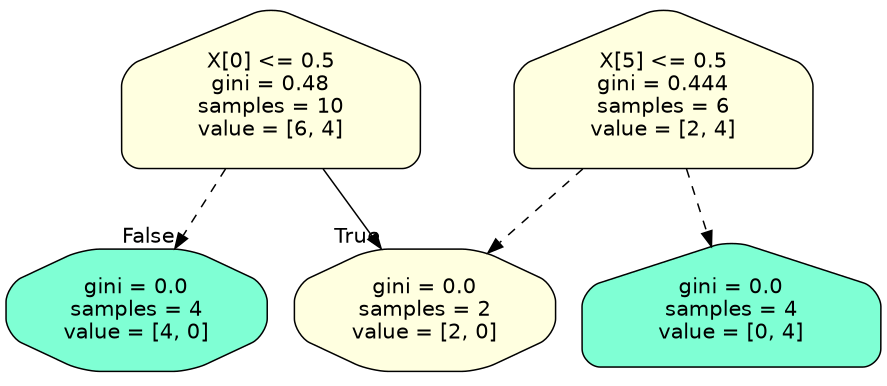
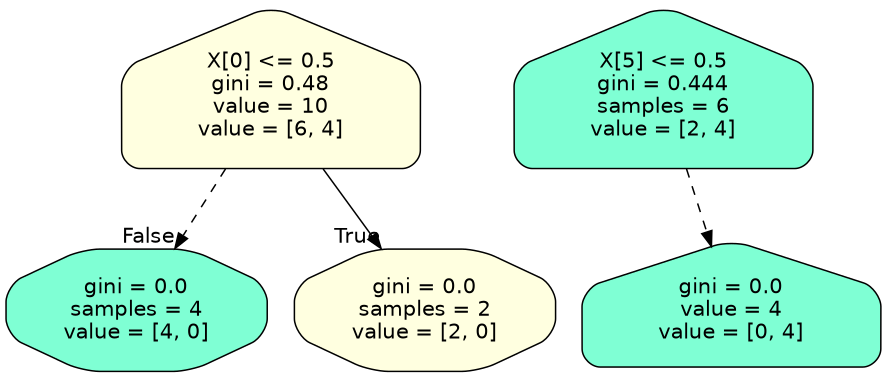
node "X[0] <= 0.5 gini = 0.48 samples = 10 value = [6, 4]": label "X[0] <= 0.5 gini = 0.48 samples = 10 value = [6, 4]" -> "X[0] <= 0.5 gini = 0.48 value = 10 value = [6, 4]"
node "X[5] <= 0.5 gini = 0.444 samples = 6 value = [2, 4]": fillcolor lightyellow -> aquamarine
edge "X[5] <= 0.5 gini = 0.444 samples = 6 value = [2, 4]" -> "gini = 0.0 samples = 2 value = [2, 0]": removed
node "gini = 0.0 samples = 4 value = [0, 4]": label "gini = 0.0 samples = 4 value = [0, 4]" -> "gini = 0.0 value = 4 value = [0, 4]"
